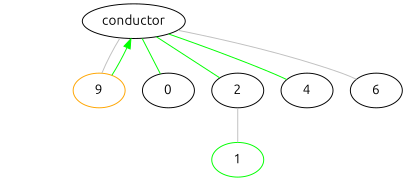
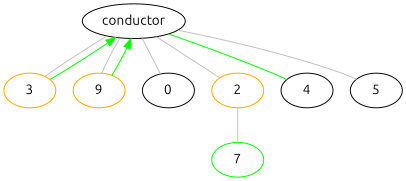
edge "conductor" -- "0": color green -> grey
edge "conductor" -- "2": color green -> grey
node "3": added
node "2": color black -> orange
node "6": label "6" -> "5"
node "1": label "1" -> "7"
